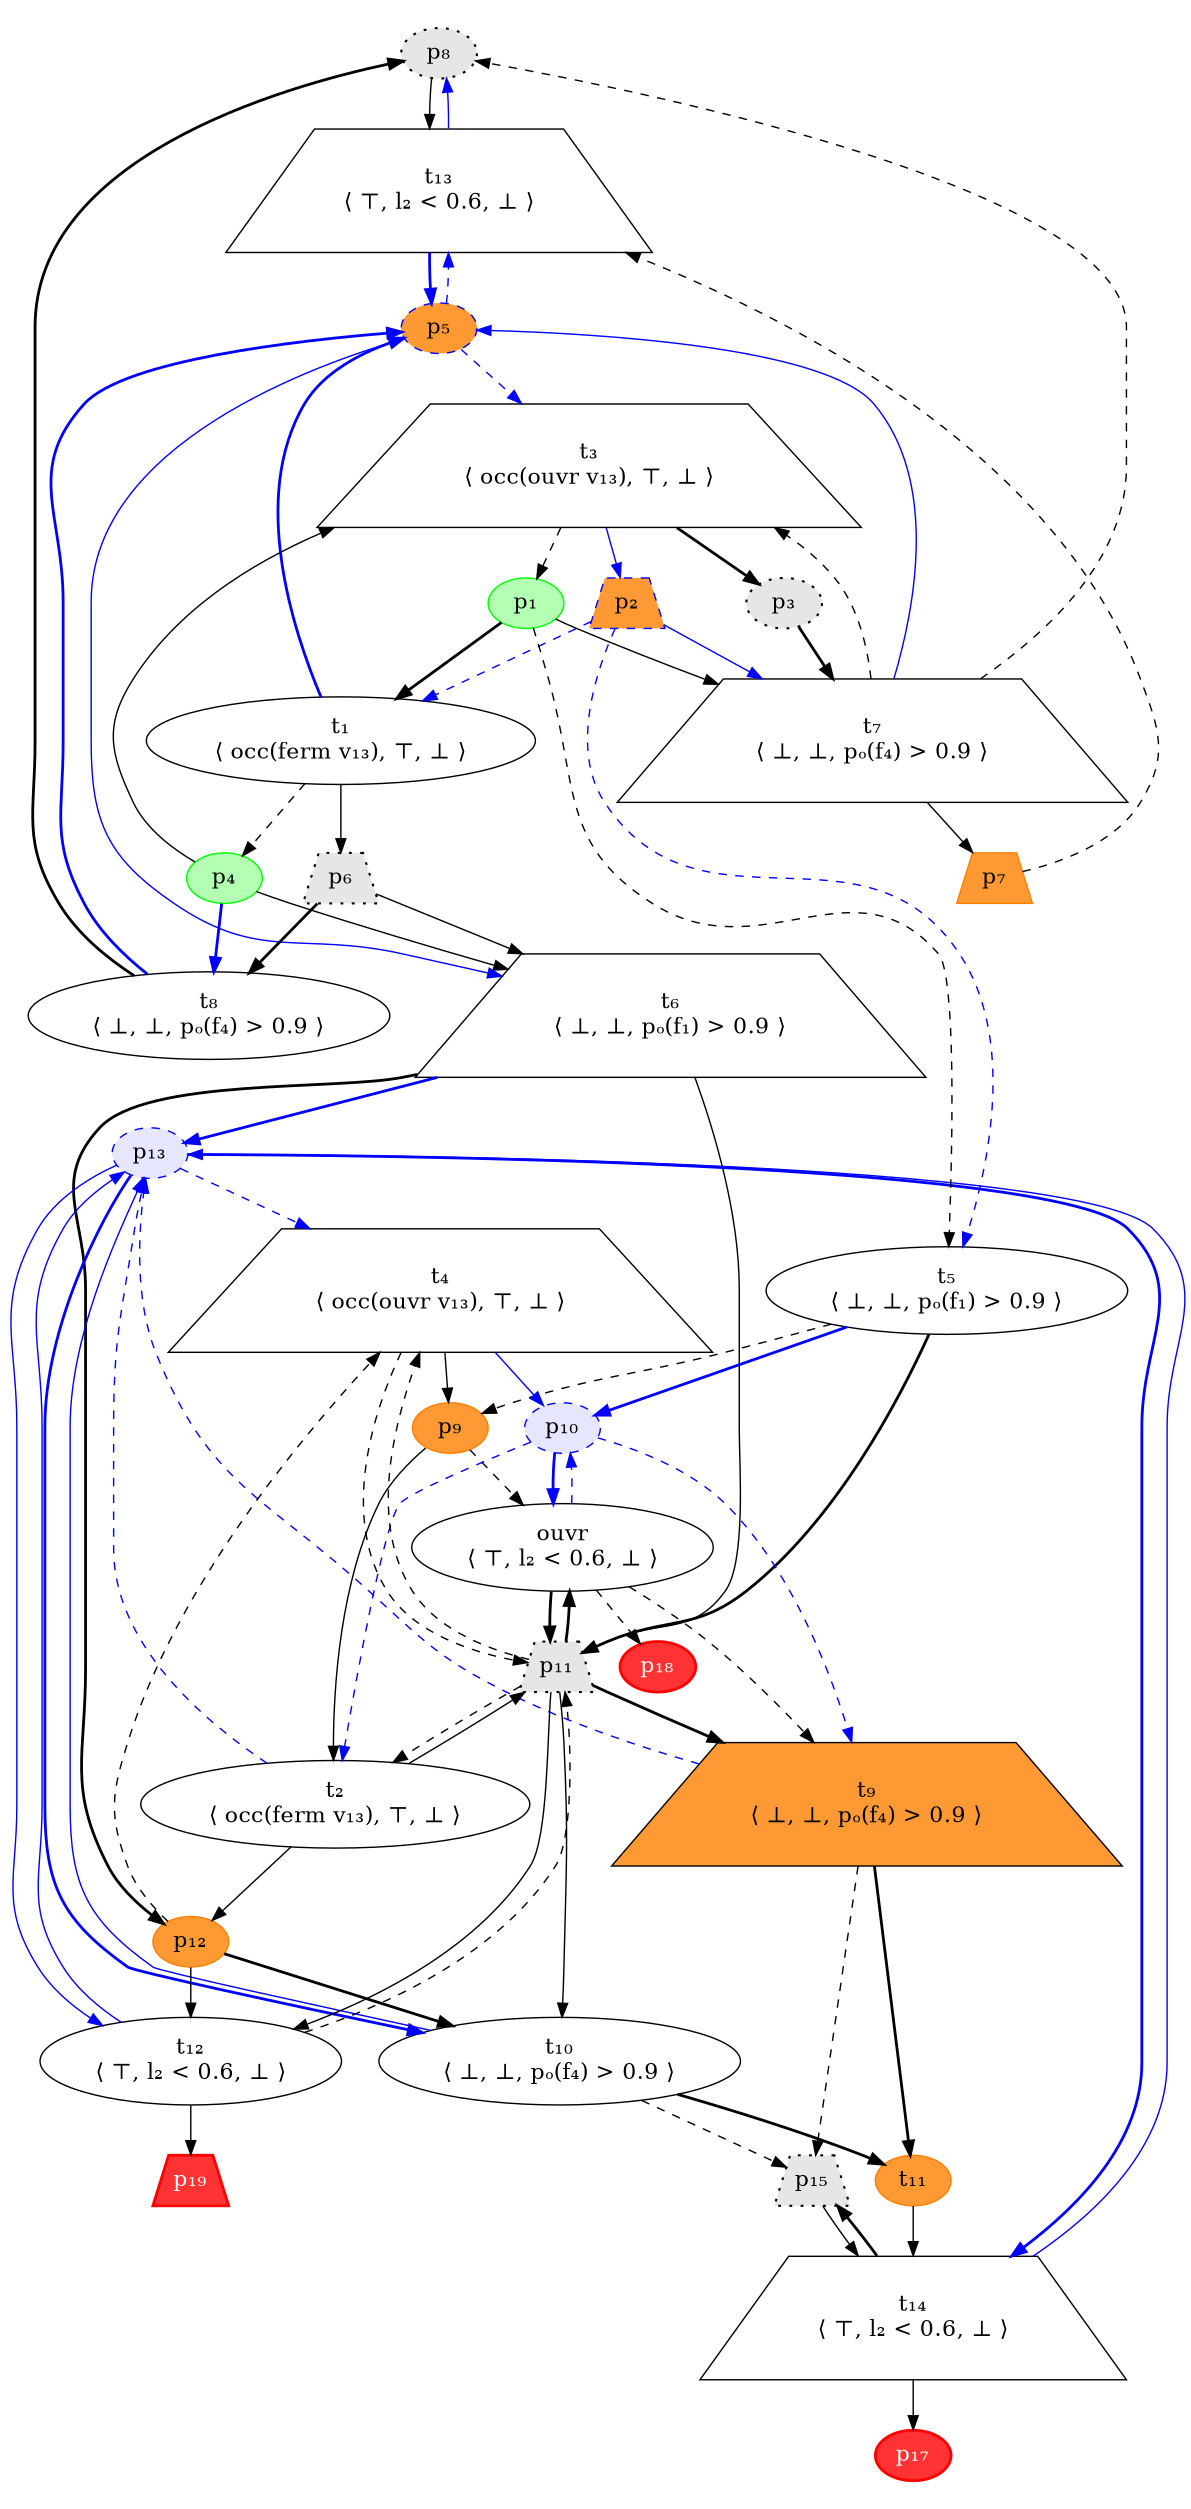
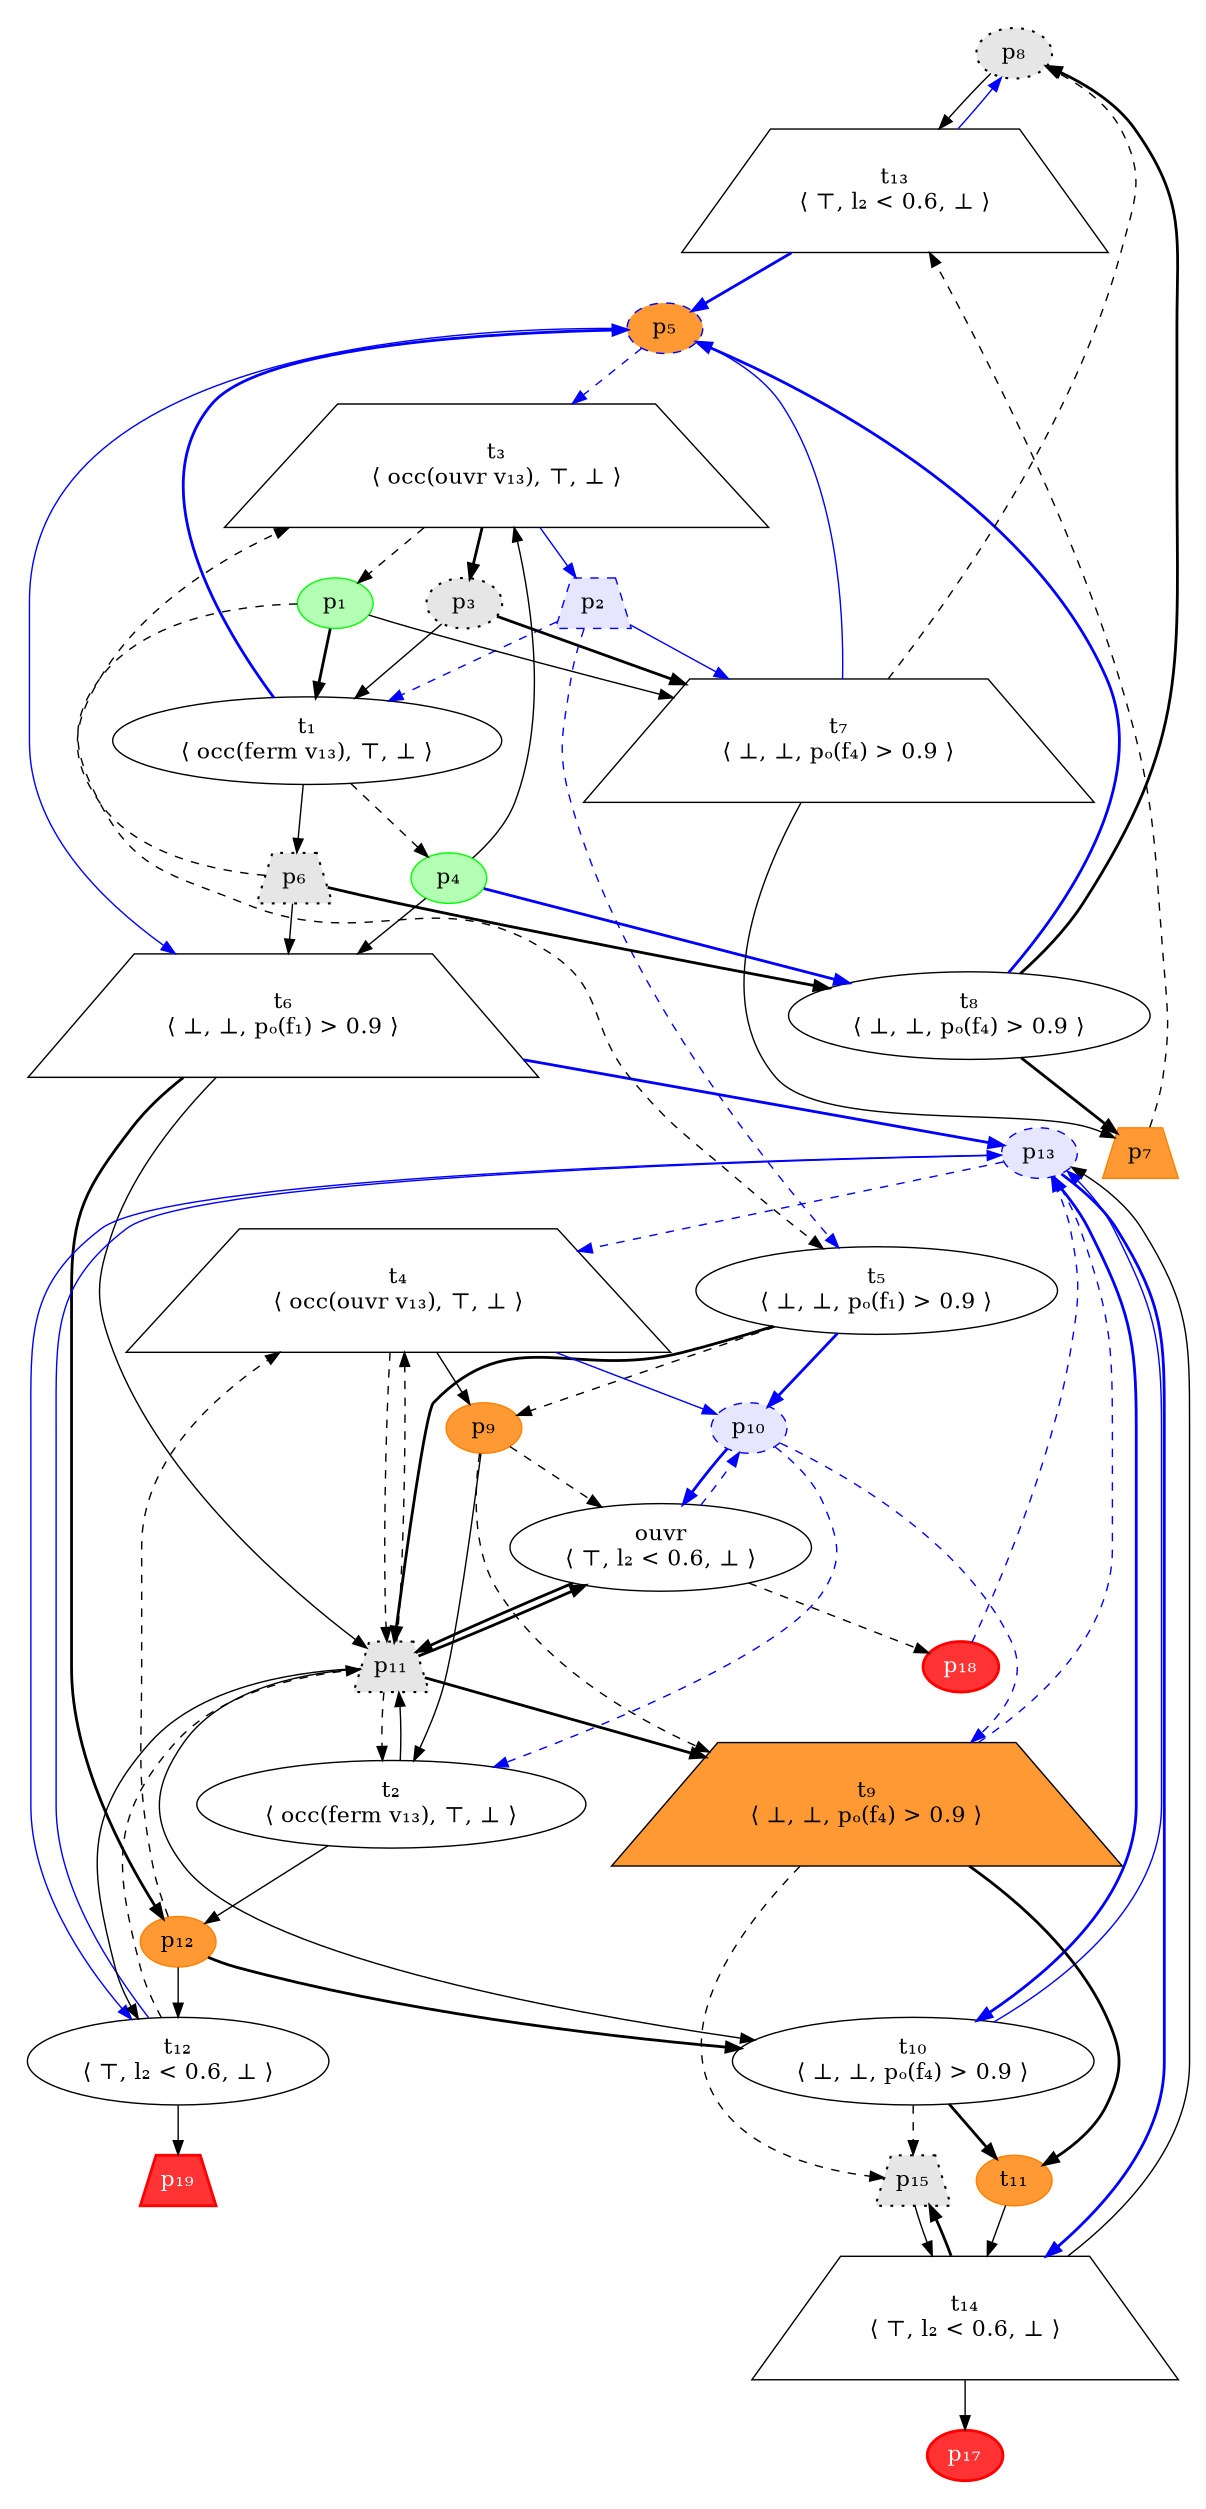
edge "p₅" -> "t₁₃ ⟨ ⊤, l₂ < 0.6, ⊥ ⟩": removed
edge "t₇ ⟨ ⊥, ⊥, pₒ(f₄) > 0.9 ⟩" -> "t₃ ⟨ occ(ouvr v₁₃), ⊤, ⊥ ⟩": now "p₆" -> "t₃ ⟨ occ(ouvr v₁₃), ⊤, ⊥ ⟩"
node "p₂": fillcolor #ff9933 -> #e6e6ff
edge "p₃" -> "t₁ ⟨ occ(ferm v₁₃), ⊤, ⊥ ⟩": added
edge "t₈ ⟨ ⊥, ⊥, pₒ(f₄) > 0.9 ⟩" -> "p₇": added
edge "t₁₄ ⟨ ⊤, l₂ < 0.6, ⊥ ⟩" -> "p₁₃": color #0000ff -> #000000
edge "t₂ ⟨ occ(ferm v₁₃), ⊤, ⊥ ⟩" -> "p₁₃": now "p₁₈" -> "p₁₃"
edge "ouvr ⟨ ⊤, l₂ < 0.6, ⊥ ⟩" -> "t₉ ⟨ ⊥, ⊥, pₒ(f₄) > 0.9 ⟩": now "p₉" -> "t₉ ⟨ ⊥, ⊥, pₒ(f₄) > 0.9 ⟩"
